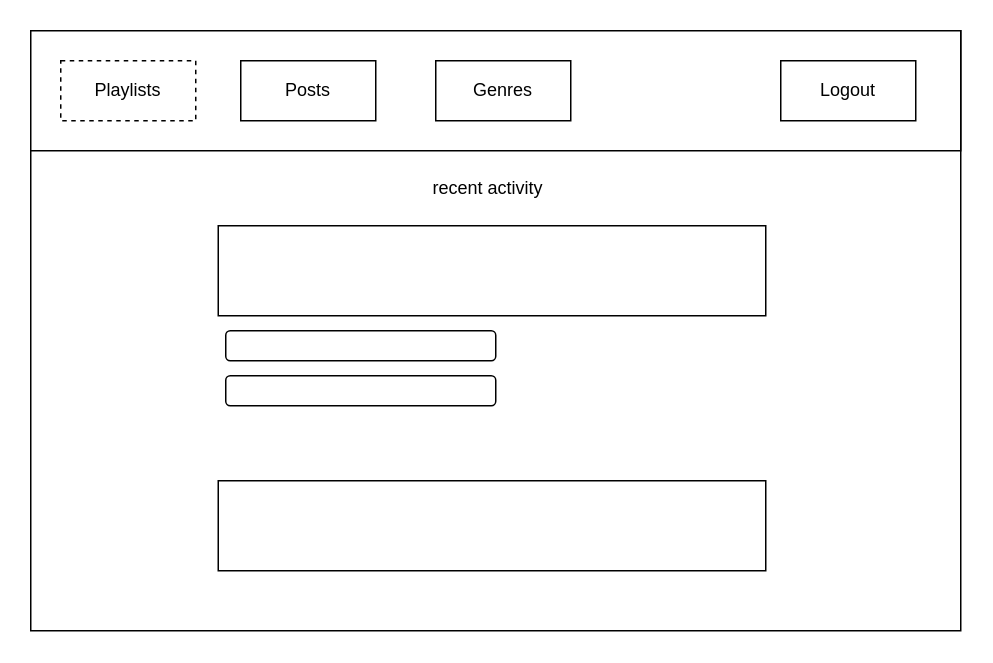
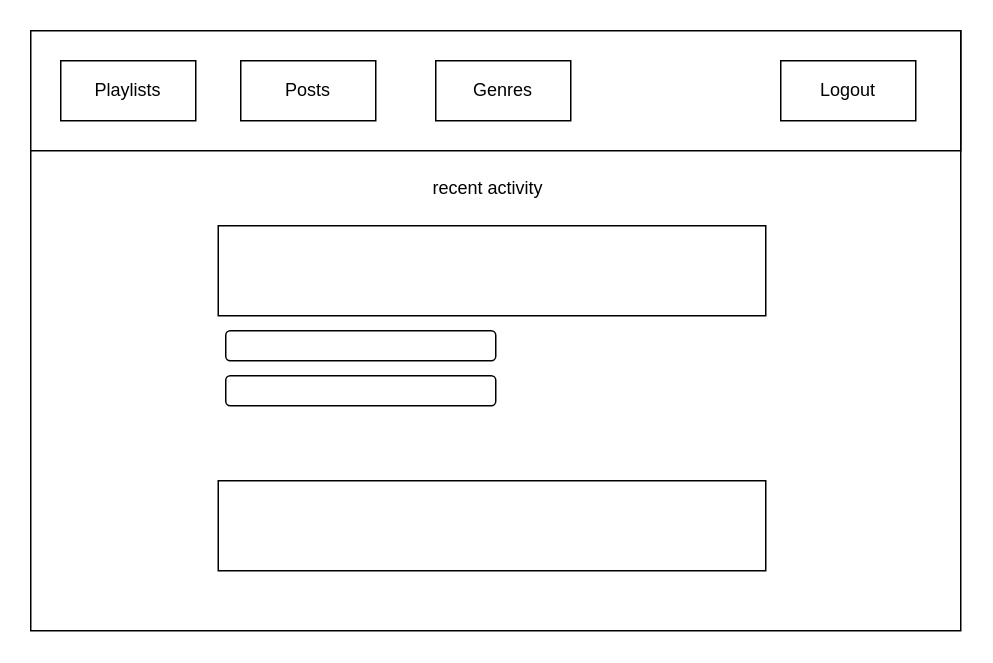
node "Playlists": style dashed -> solid
